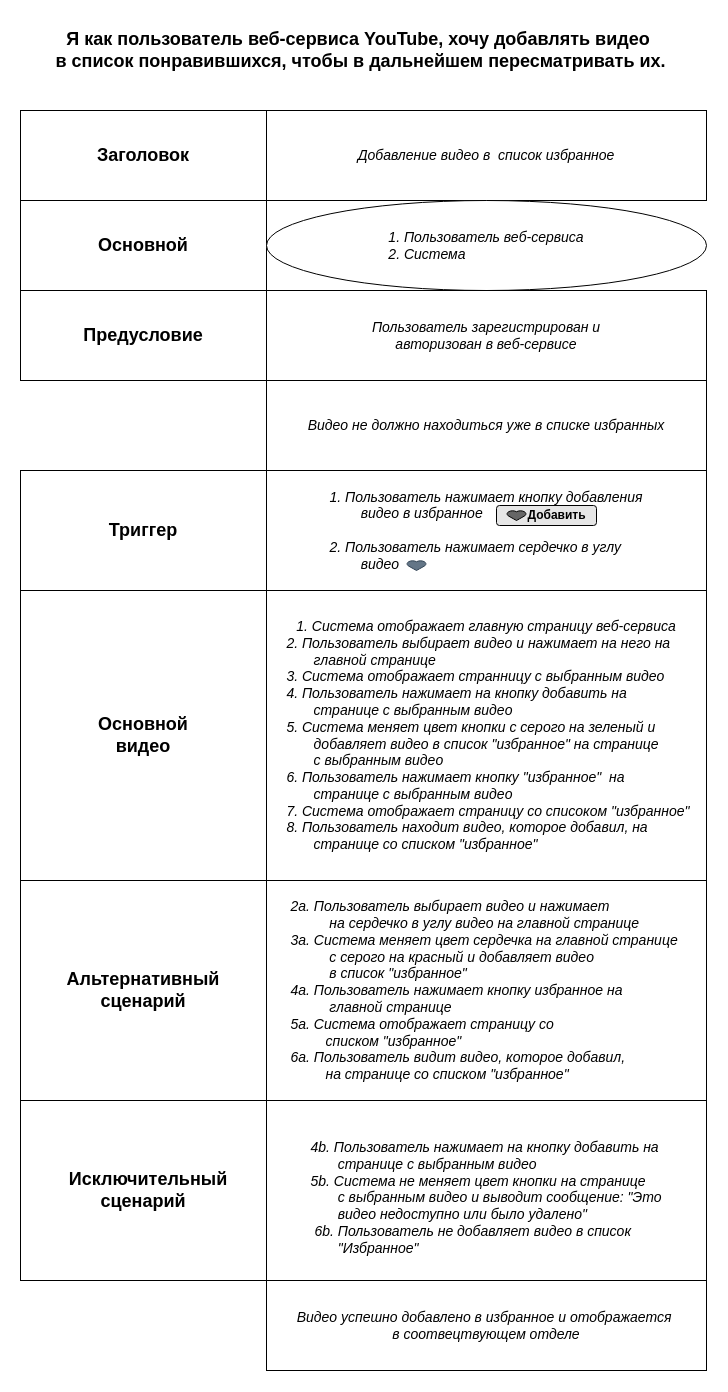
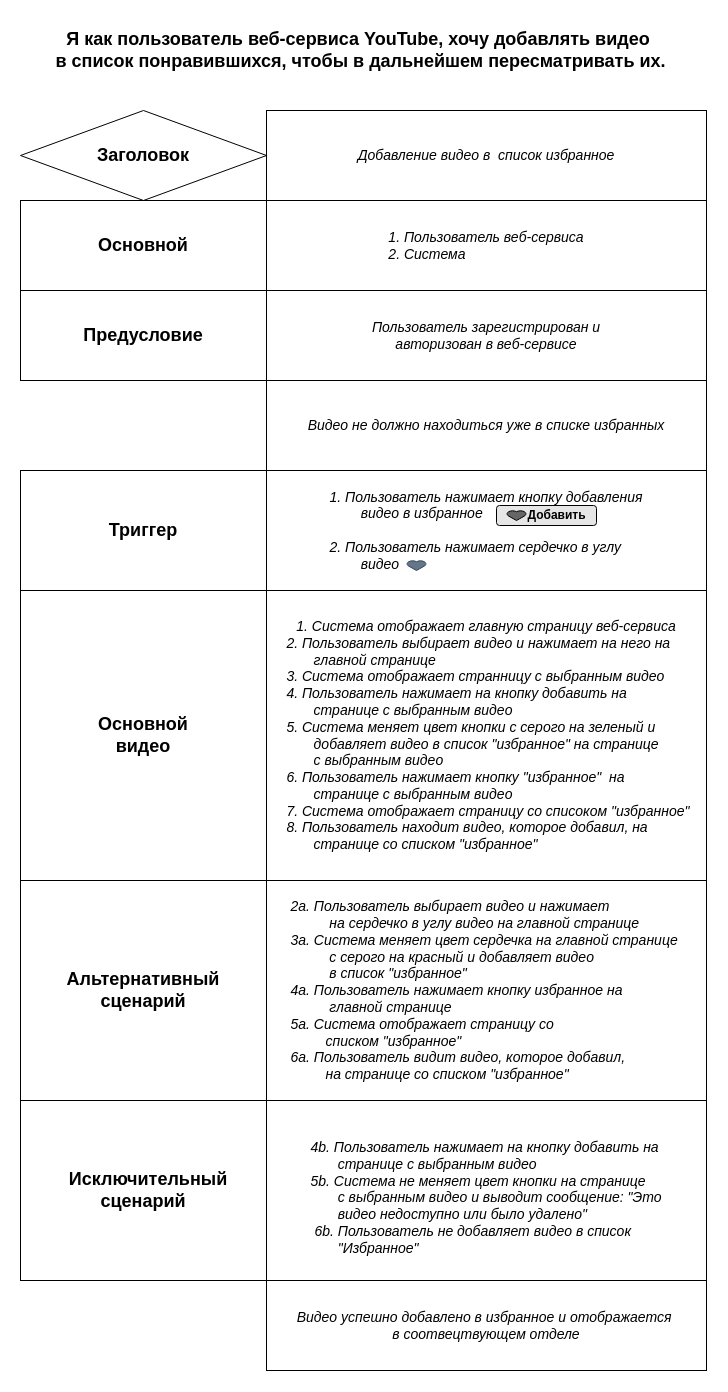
node "Заголовок": shape rectangle -> diamond
node "1. Пользователь веб-сервиса 2. Cистема": shape ellipse -> rectangle
